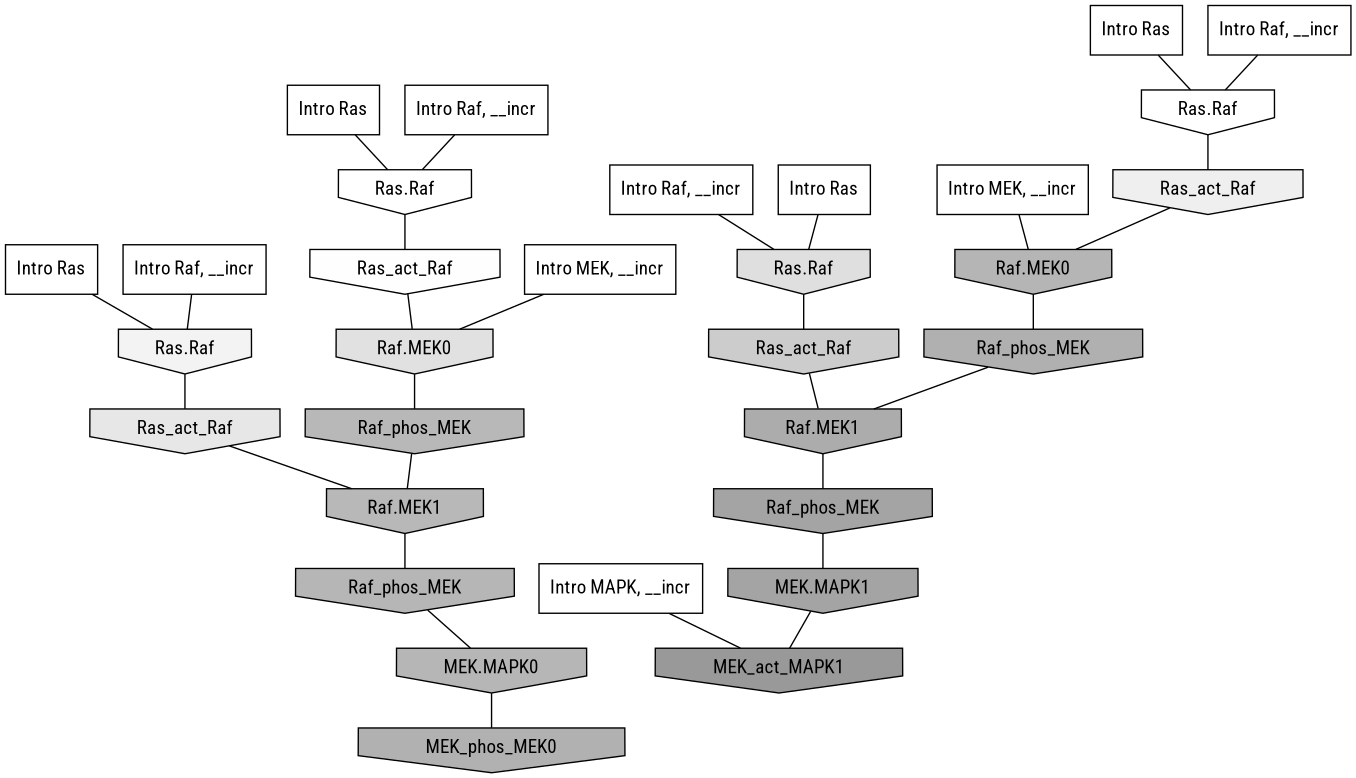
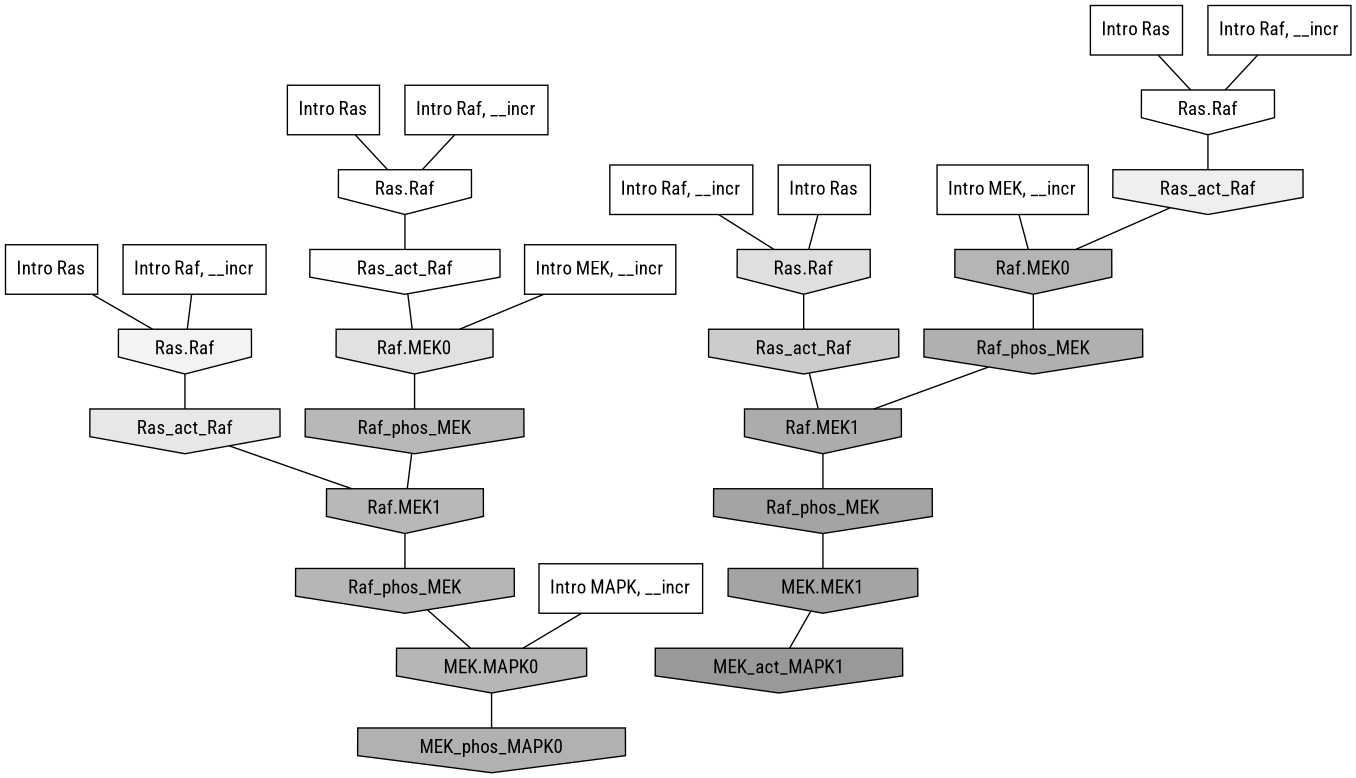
node "MEK.MAPK1": label "MEK.MAPK1" -> "MEK.MEK1"
edge "Intro MAPK, __incr" -- "MEK_act_MAPK1": now "Intro MAPK, __incr" -- "MEK.MAPK0"
node "MEK_phos_MEK0": label "MEK_phos_MEK0" -> "MEK_phos_MAPK0"
